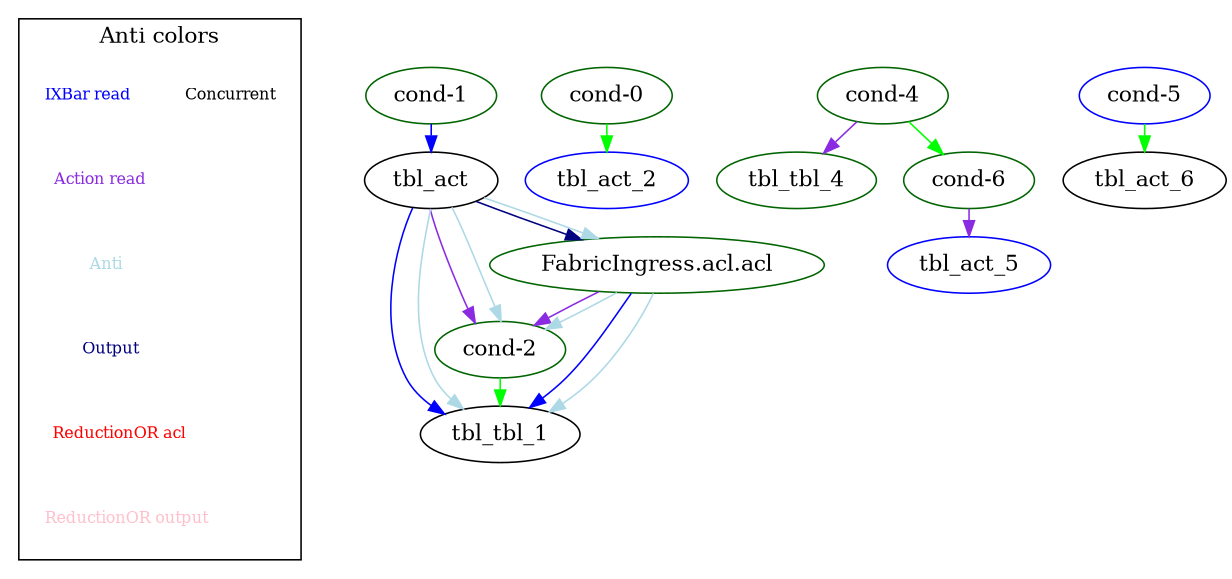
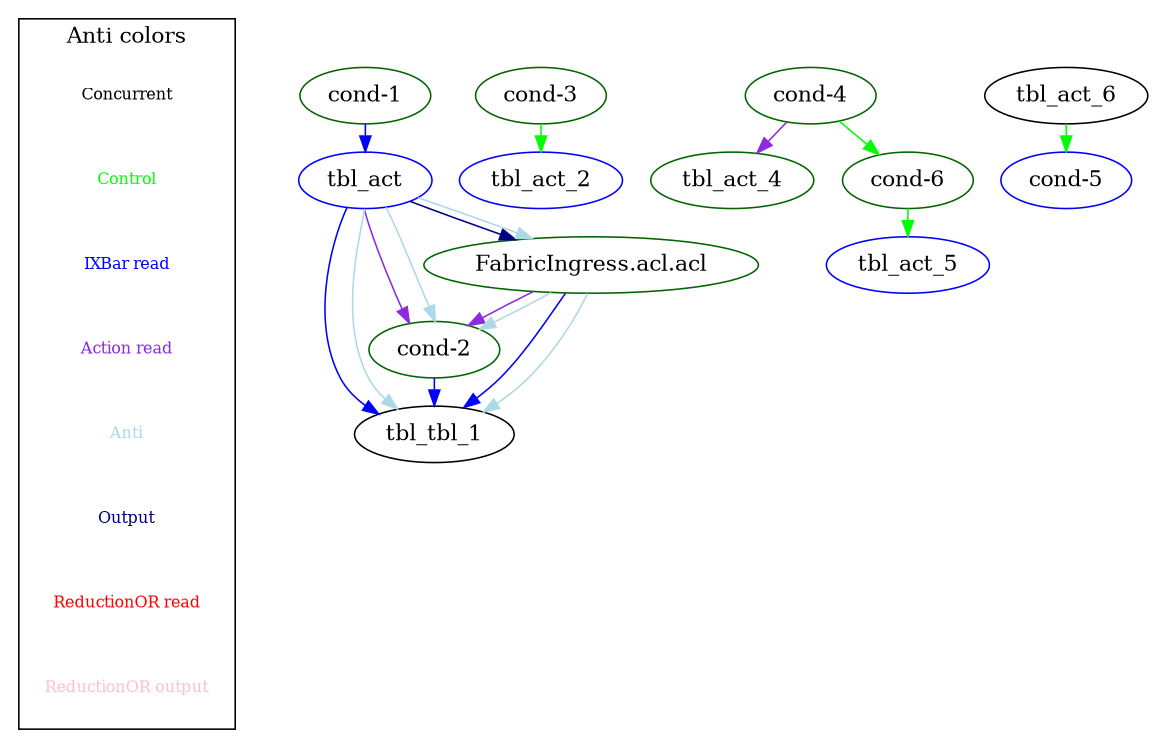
node "cond-0": label "cond-0" -> "cond-3"
edge "cond-5" -> "tbl_act_6": reversed
node "Control": added
node "tbl_act": color black -> blue
node "tbl_tbl_4": label "tbl_tbl_4" -> "tbl_act_4"
edge "cond-6" -> "tbl_act_5": color blueviolet -> green
edge "cond-2" -> "tbl_tbl_1": color green -> blue
node "ReductionOR acl": label "ReductionOR acl" -> "ReductionOR read"
